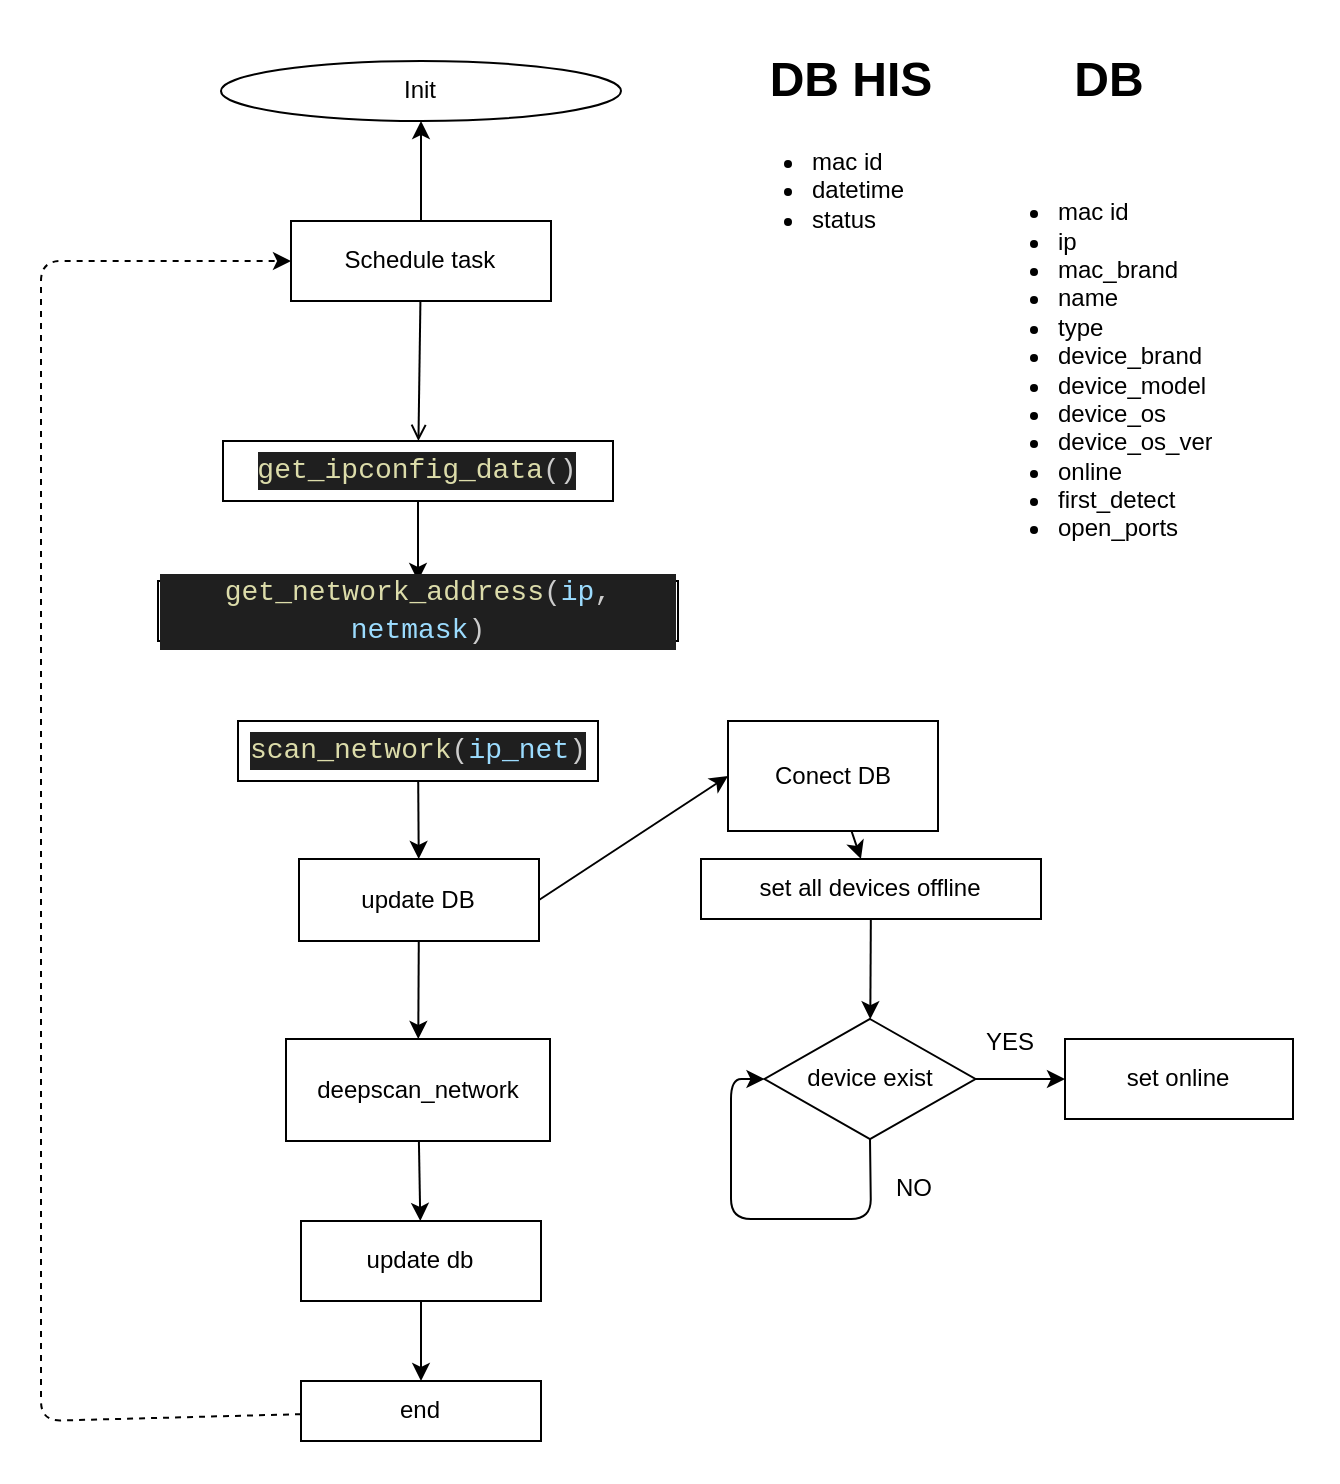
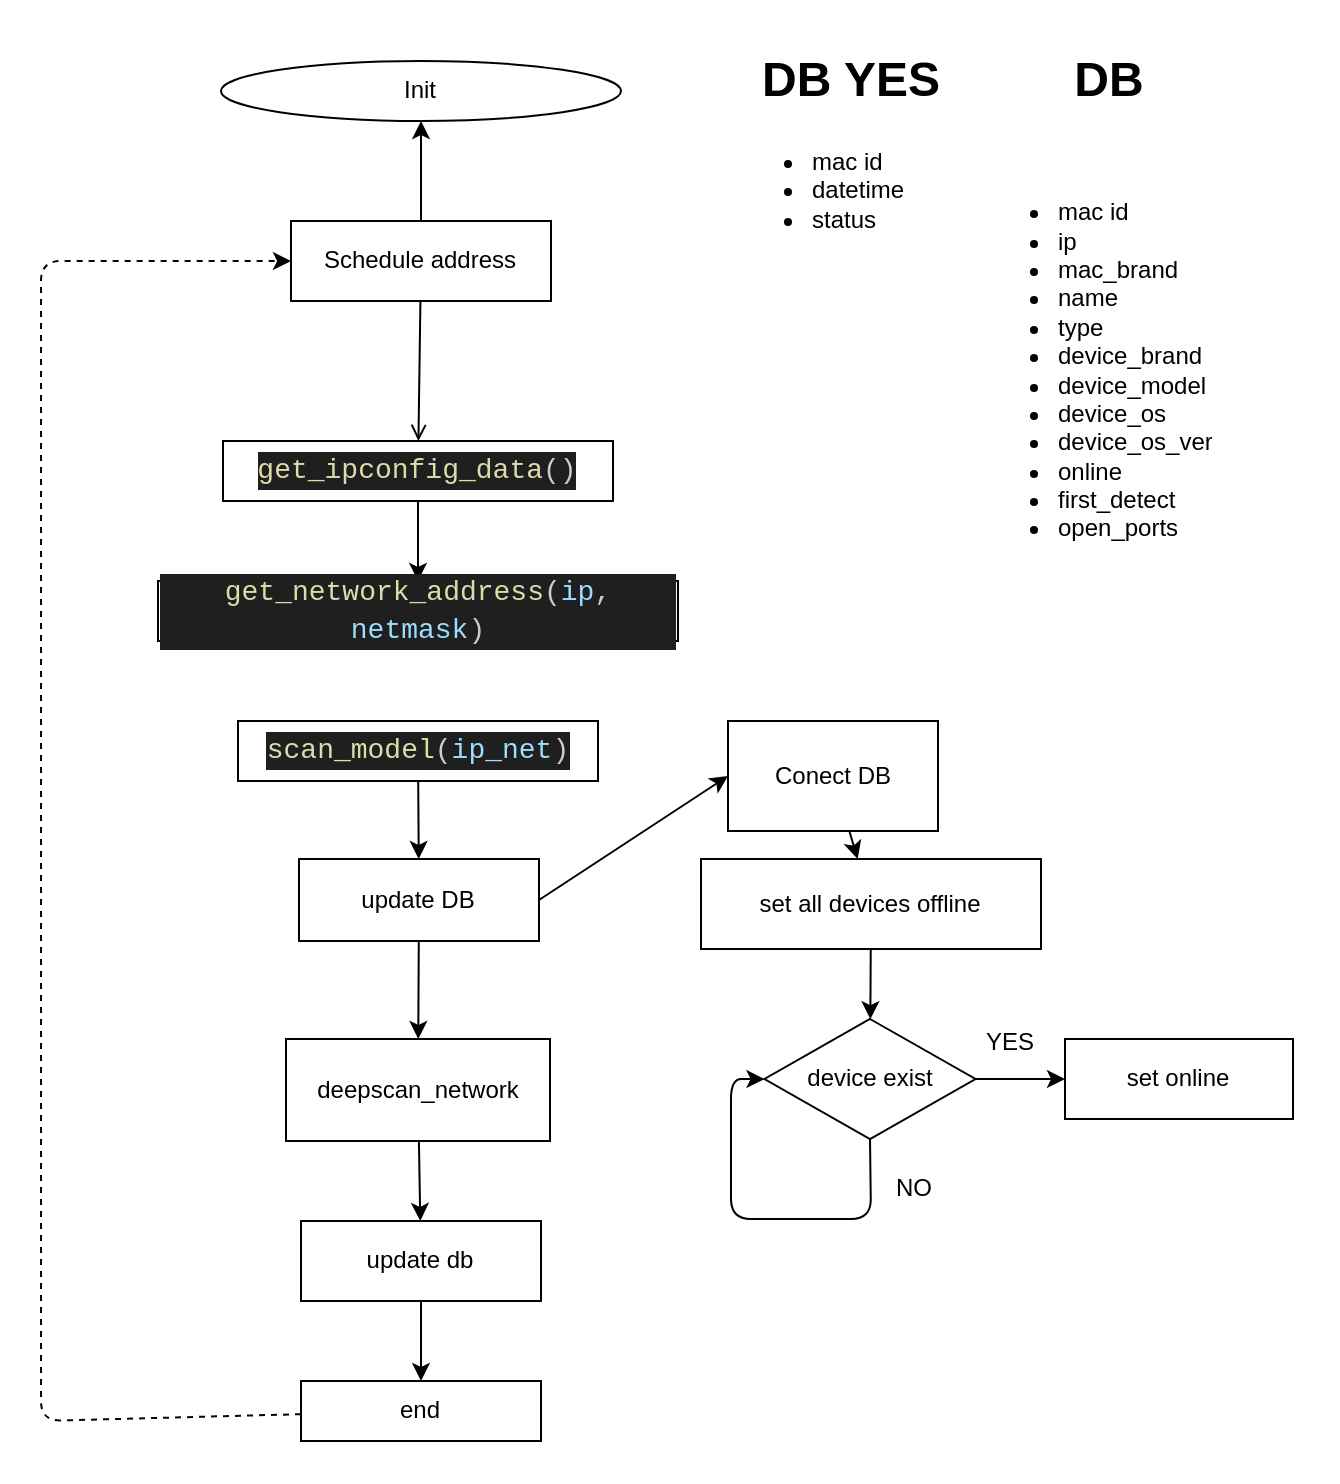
node "DB HIS": label "DB HIS" -> "DB YES"
node "Schedule task": label "Schedule task" -> "Schedule address"
node "scan_network(ip_net)": label "scan_network(ip_net)" -> "scan_model(ip_net)"
node "set all devices offline": size 340x60 -> 340x90
